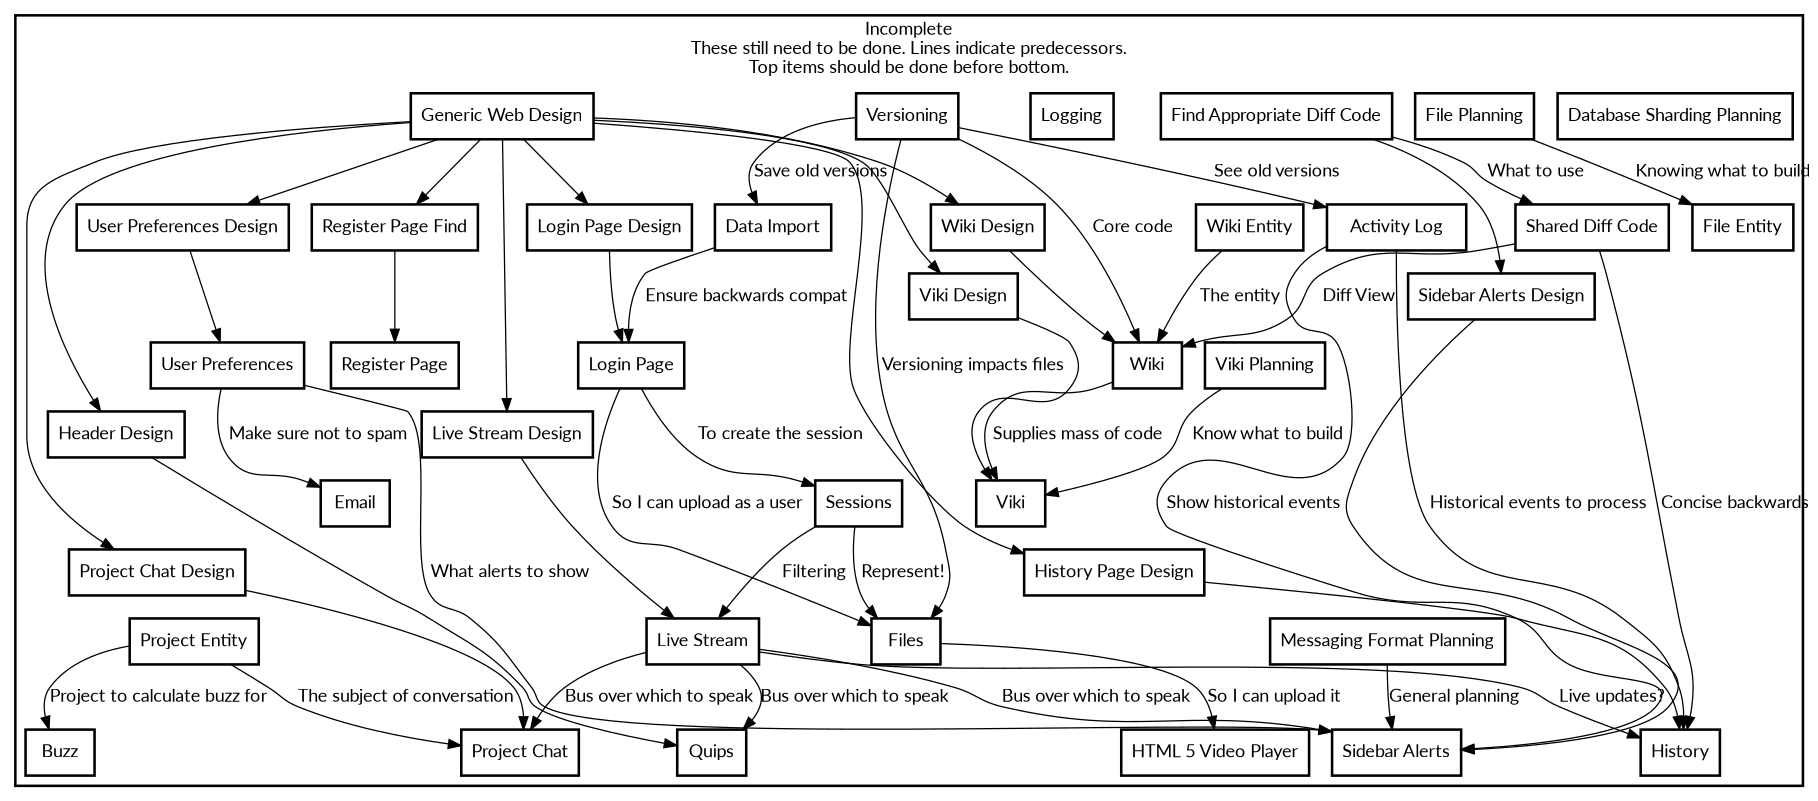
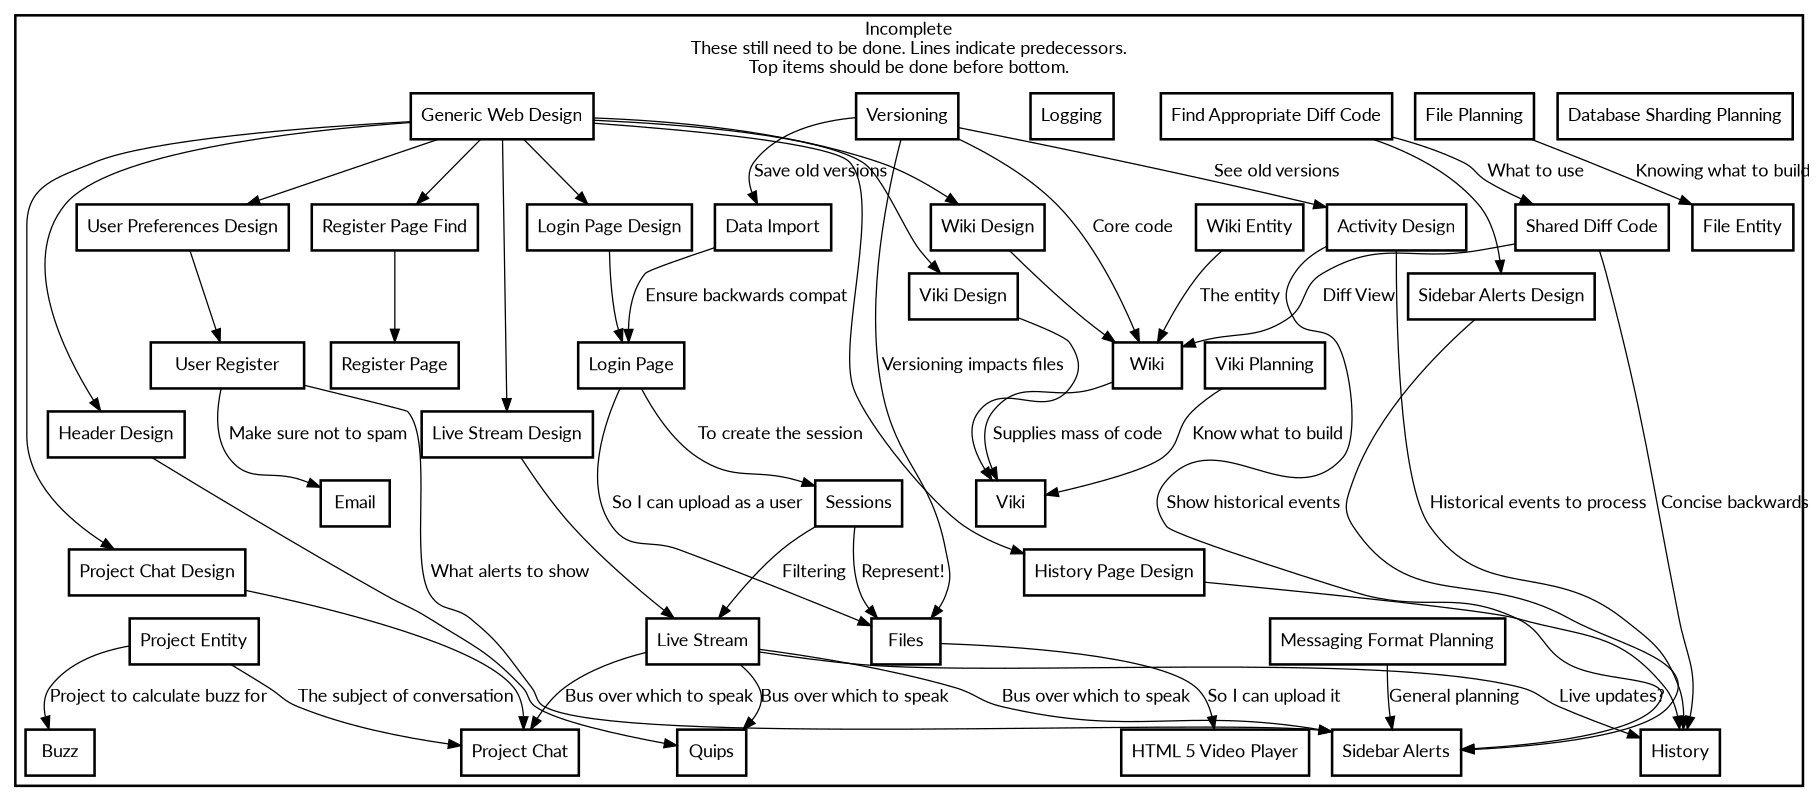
node "Activity Log": label "Activity Log" -> "Activity Design"
node "User Preferences": label "User Preferences" -> "User Register"
